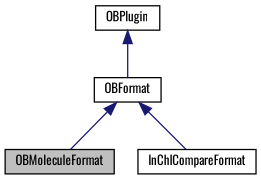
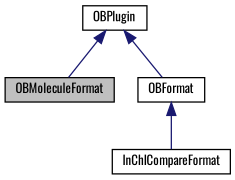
edge "OBMoleculeFormat" -> "OBFormat": now "OBMoleculeFormat" -> "OBPlugin"
